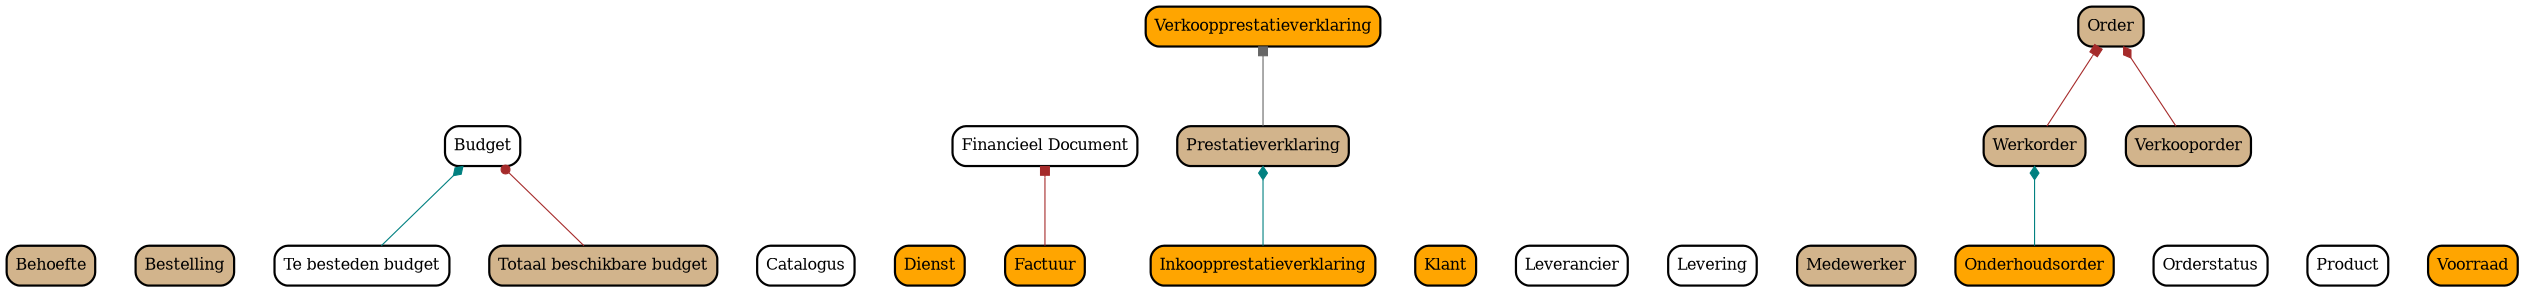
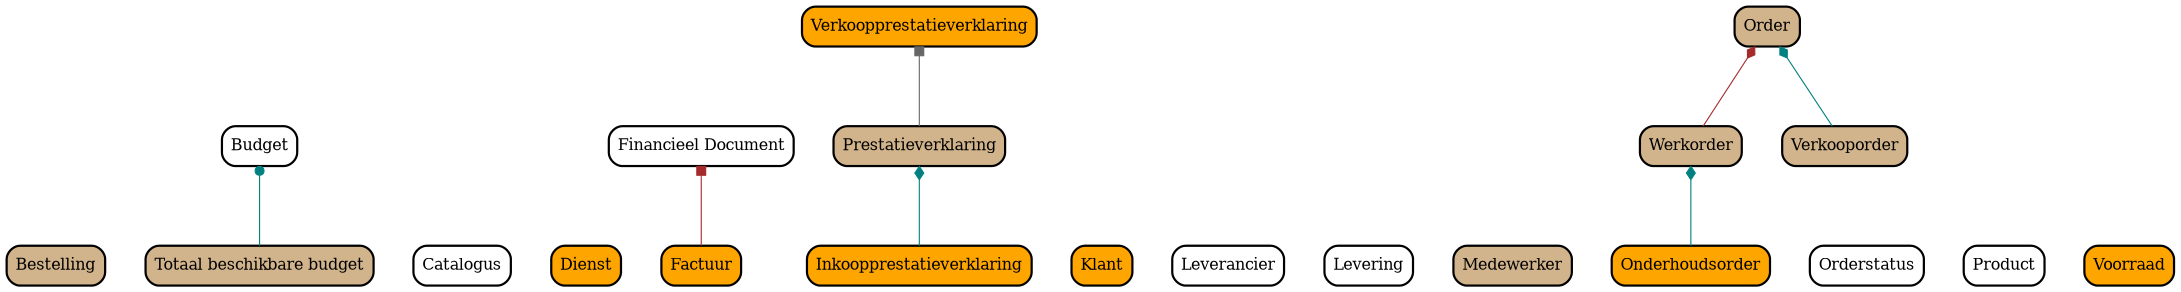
edge "Werkorder" -> "Order": arrowhead box -> diamond
edge "Verkooporder" -> "Order": color brown -> teal
edge "Totaal beschikbare budget" -> "Budget": color brown -> teal
node "Behoefte": removed
node "Te besteden budget": removed
